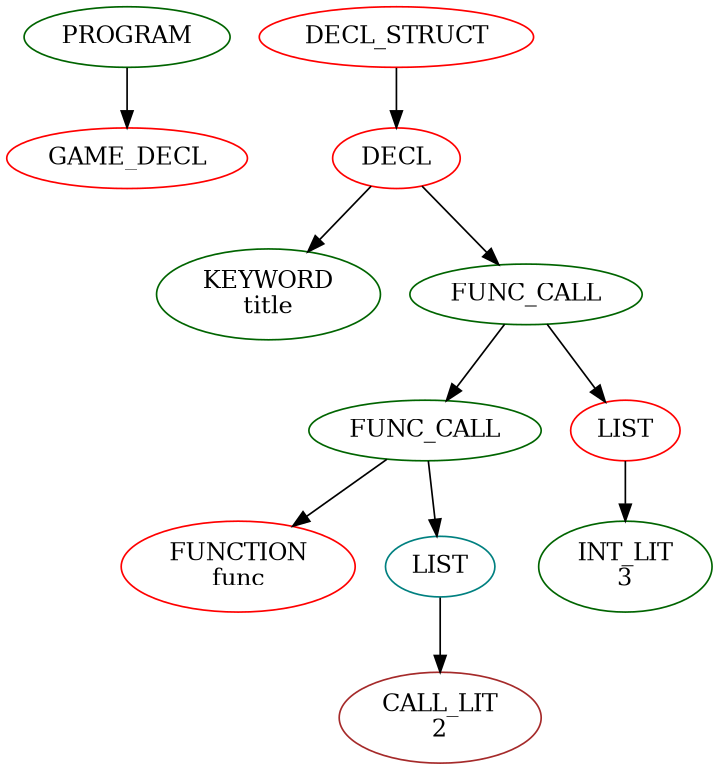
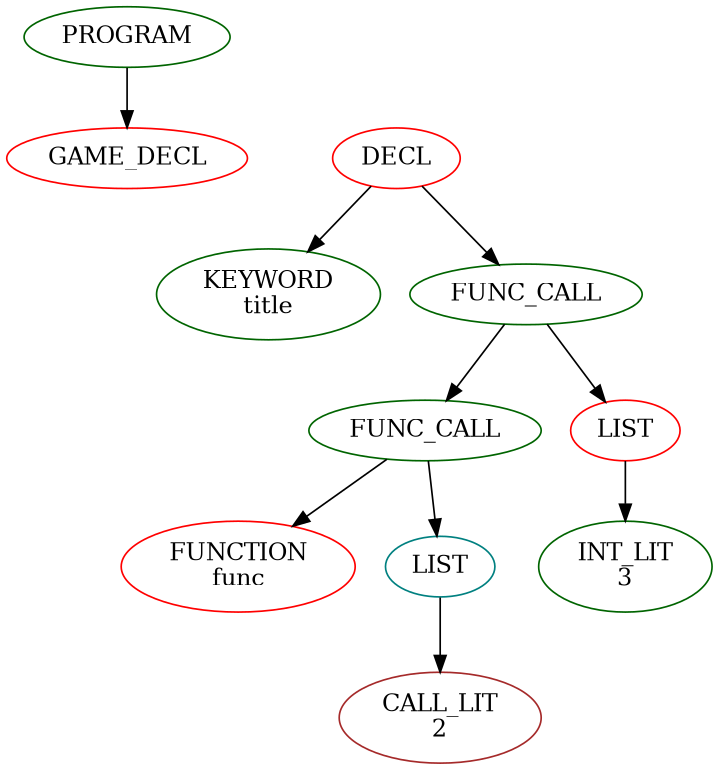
node "DECL_STRUCT": removed
